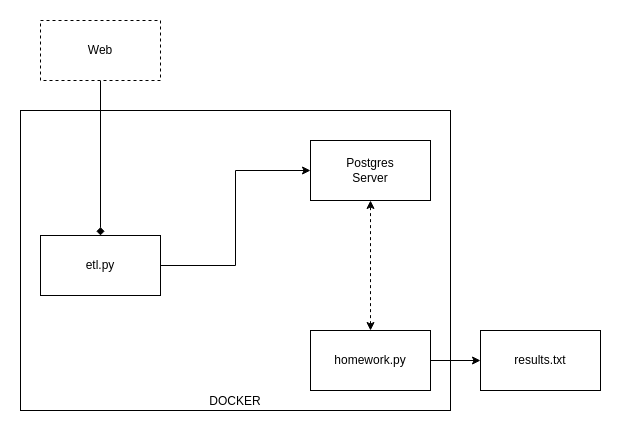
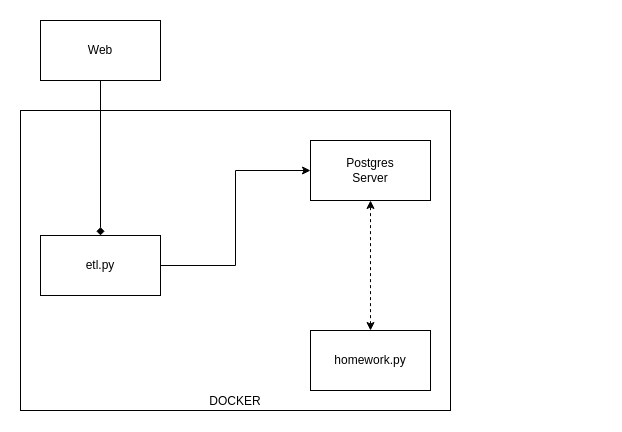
node "Web": style dashed -> solid
edge "homework.py" -> "results.txt": removed
node "results.txt": removed
